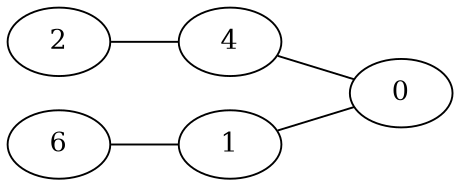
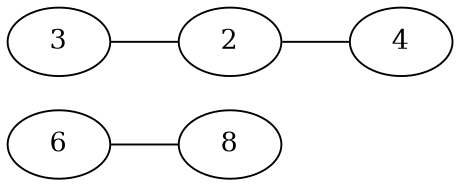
node "3": added
node "0": removed
node "1": label "1" -> "8"
